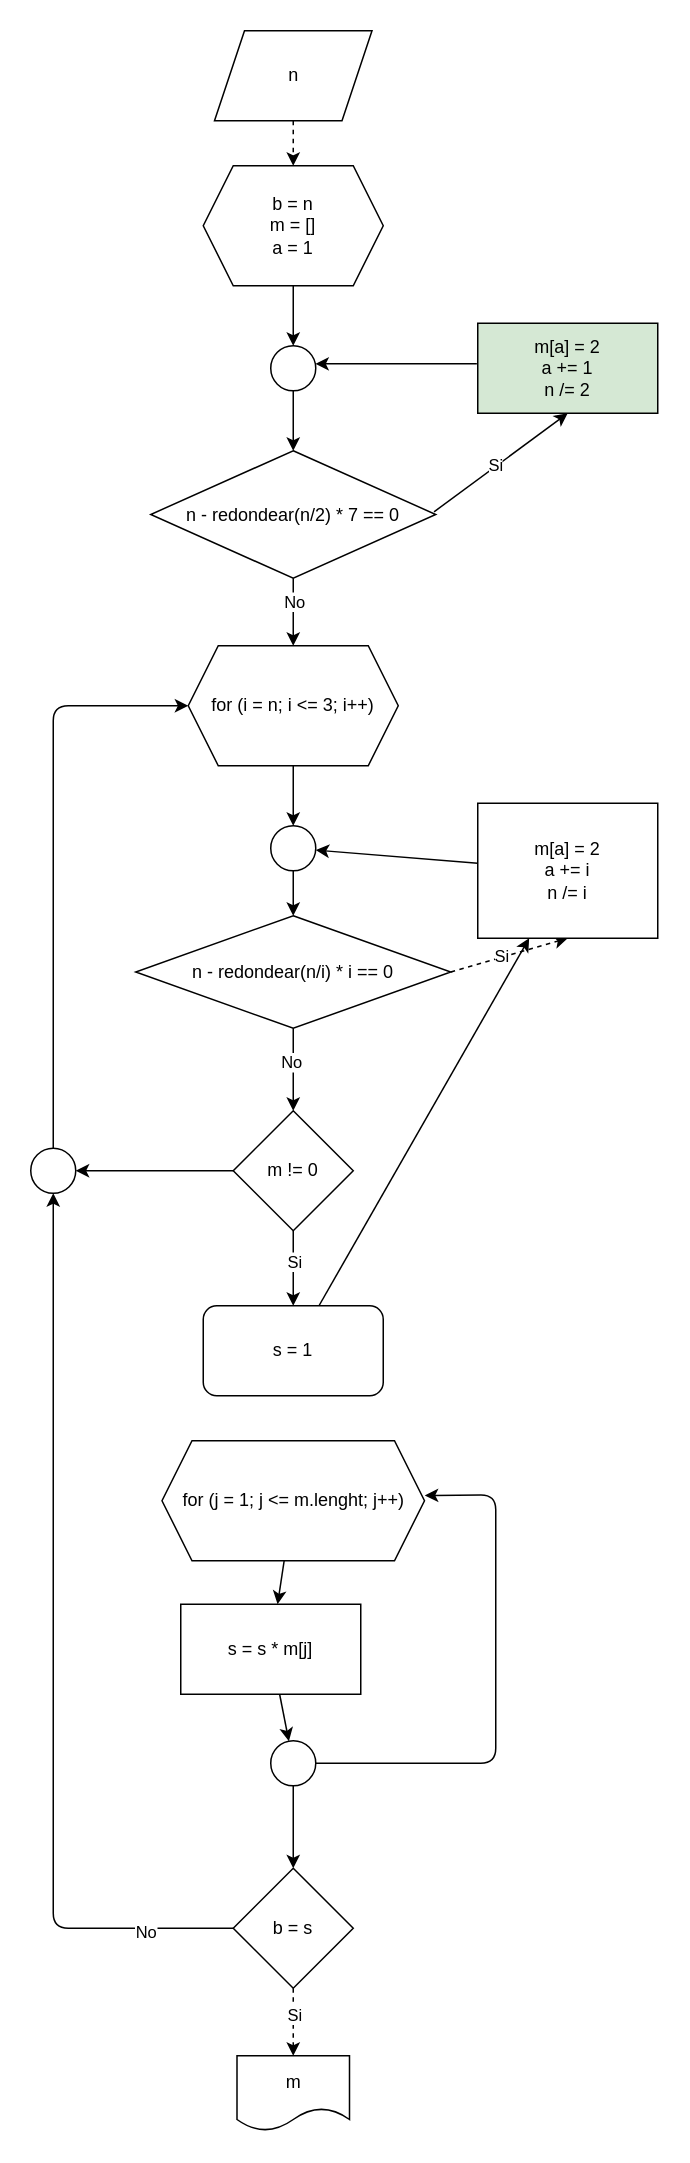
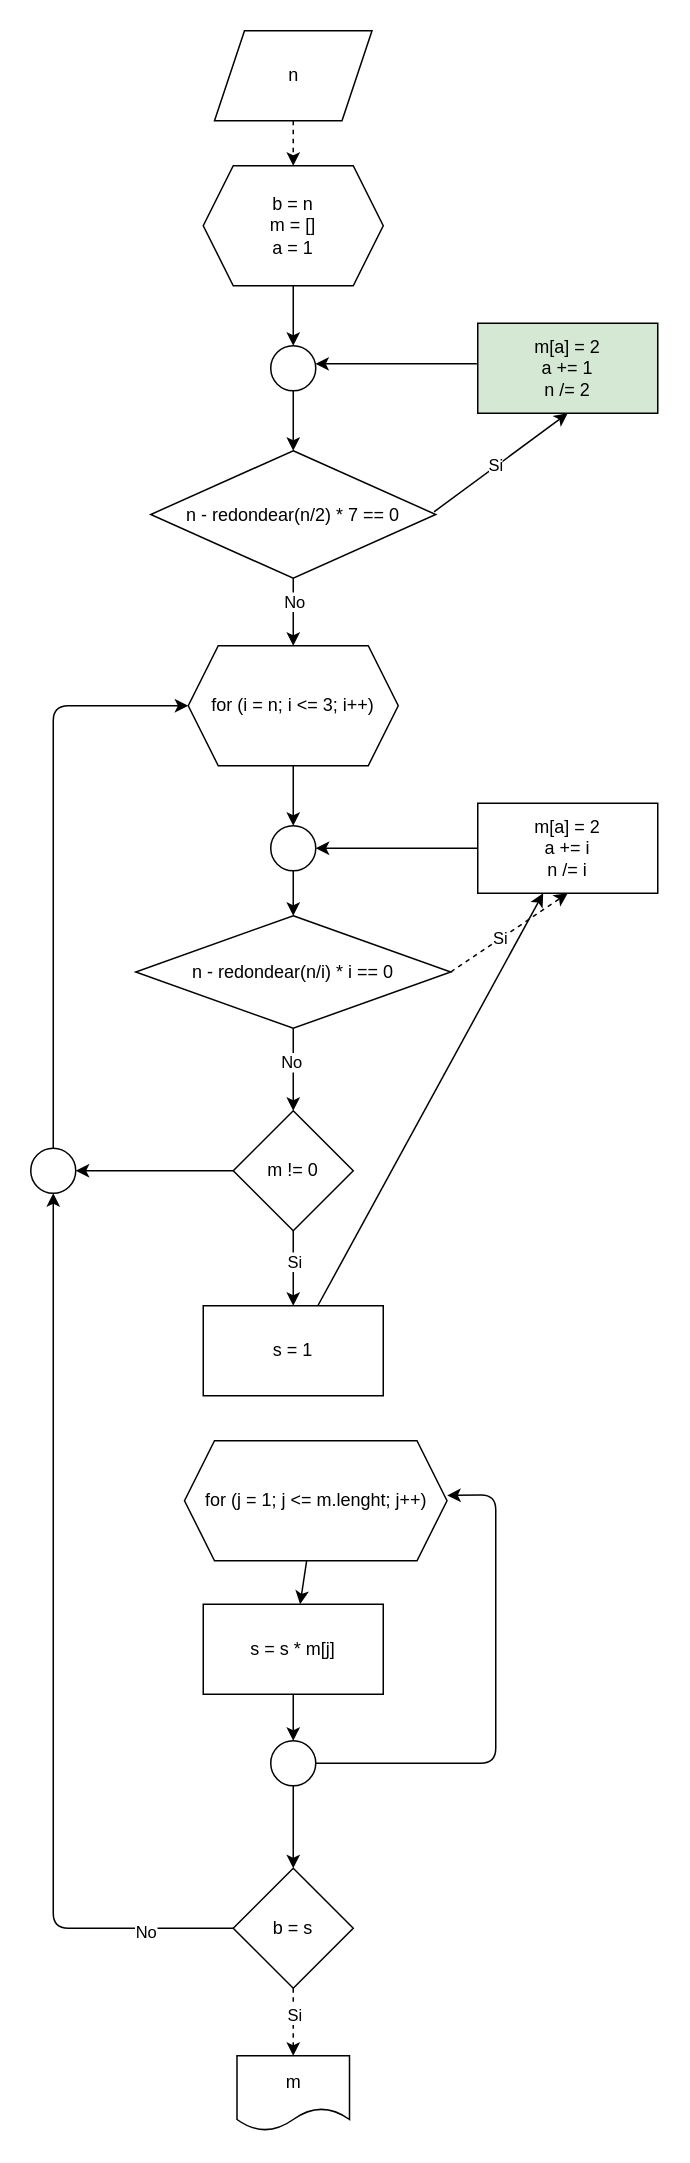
node "m[a] = 2 a += i n /= i": size 180x135 -> 180x90
node "s = 1": shape rounded rectangle -> rectangle
node "for (j = 1; j <= m.lenght; j++)": moved (293, 1501) -> (316, 1501)
node "s = s * m[j]": moved (271, 1649) -> (293, 1649)
